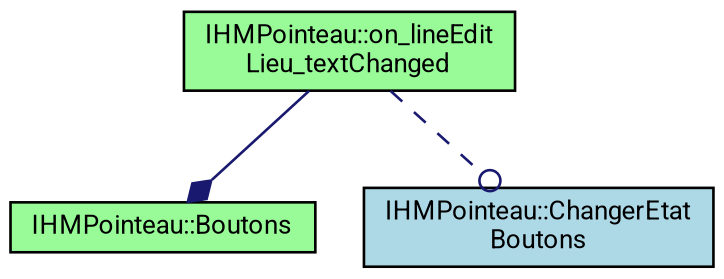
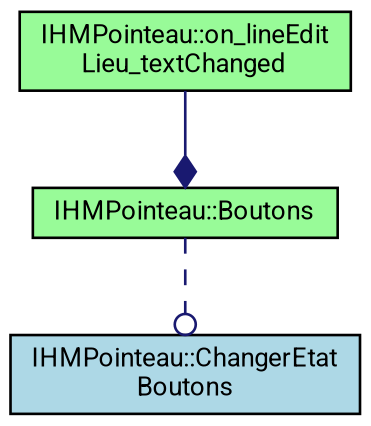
edge "IHMPointeau::on_lineEdit Lieu_textChanged" -> "IHMPointeau::ChangerEtat Boutons": now "IHMPointeau::Boutons" -> "IHMPointeau::ChangerEtat Boutons"
